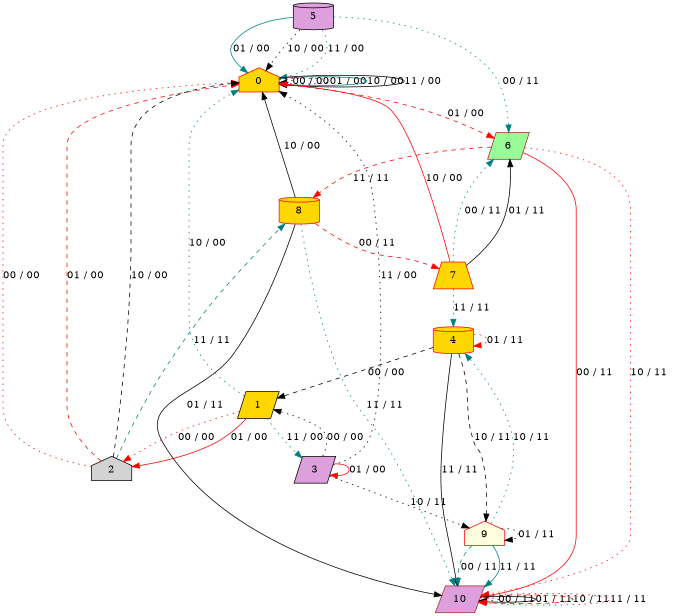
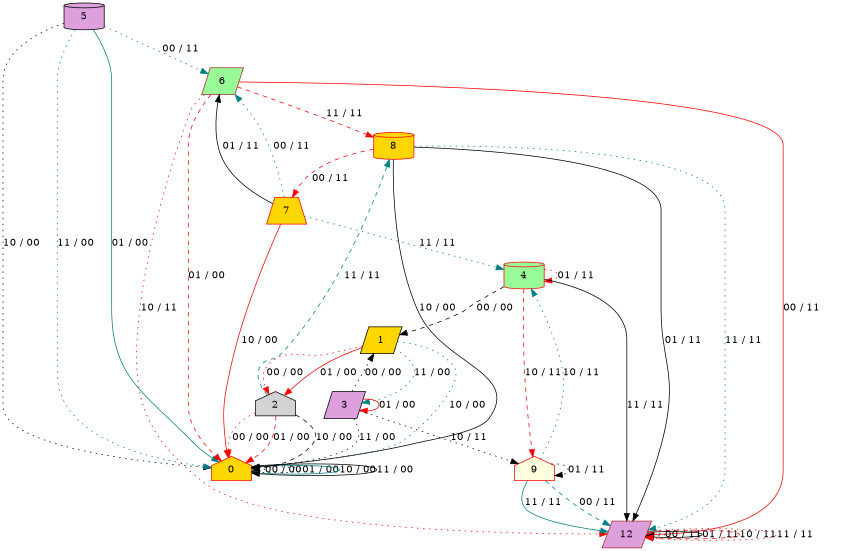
edge "0" -> "6": reversed
node "4": fillcolor gold -> palegreen
edge "4" -> "9": color black -> red
node "10": label "10" -> "12"
